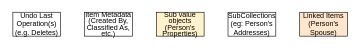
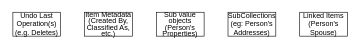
node "Sub value objects (Person's Properties)": fillcolor #fff2cc -> #ffffff
node "Linked Items (Person's Spouse)": fillcolor #ffe6cc -> #ffffff
